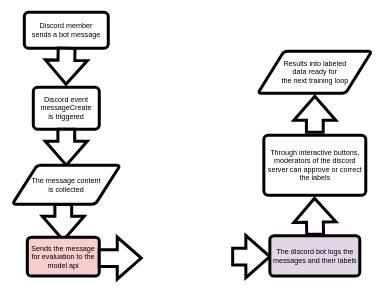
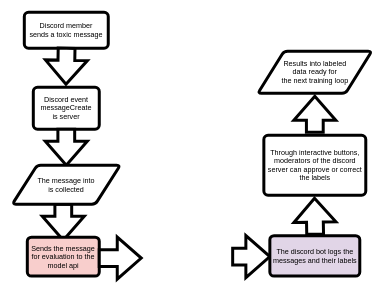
node "Discord member sends a bot message": label "Discord member sends a bot message" -> "Discord member sends a toxic message"
node "Discord event messageCreate is triggered": label "Discord event messageCreate is triggered" -> "Discord event messageCreate is server"
node "The message content is collected": label "The message content is collected" -> "The message into is collected"
